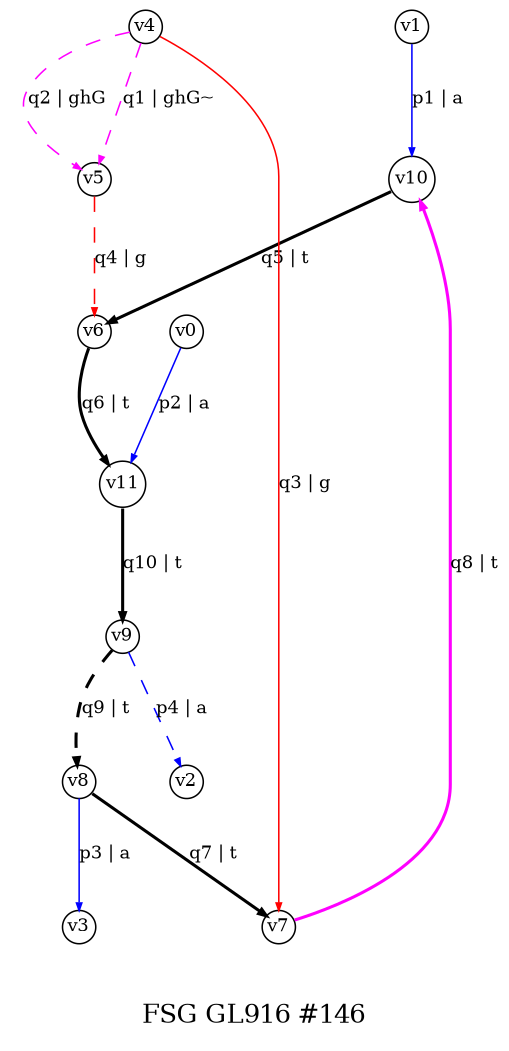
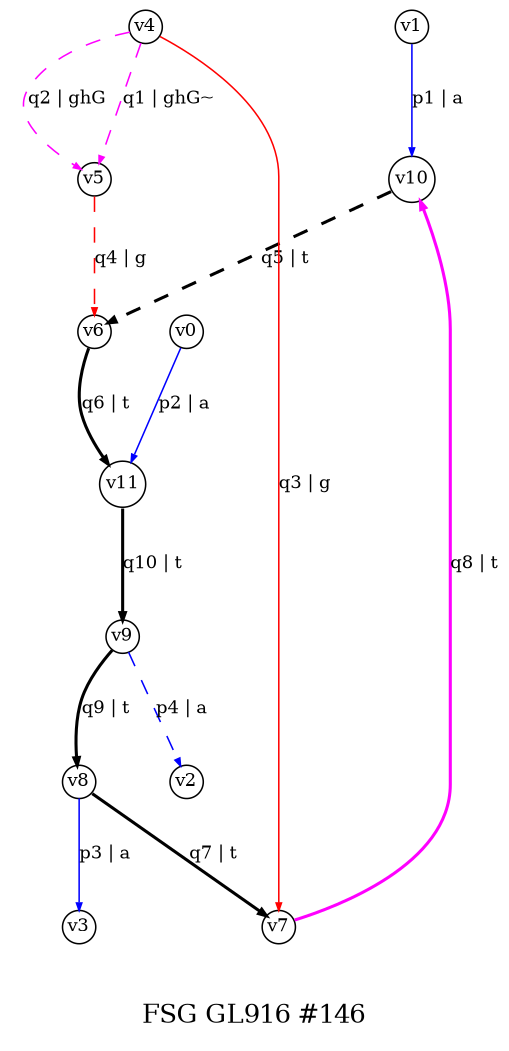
edge "v10" -> "v6": style solid -> dashed
edge "v9" -> "v8": style dashed -> solid
